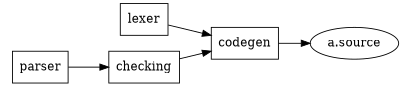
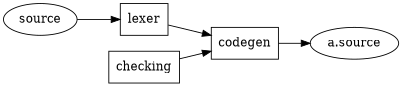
node "source": added
node "parser": removed
